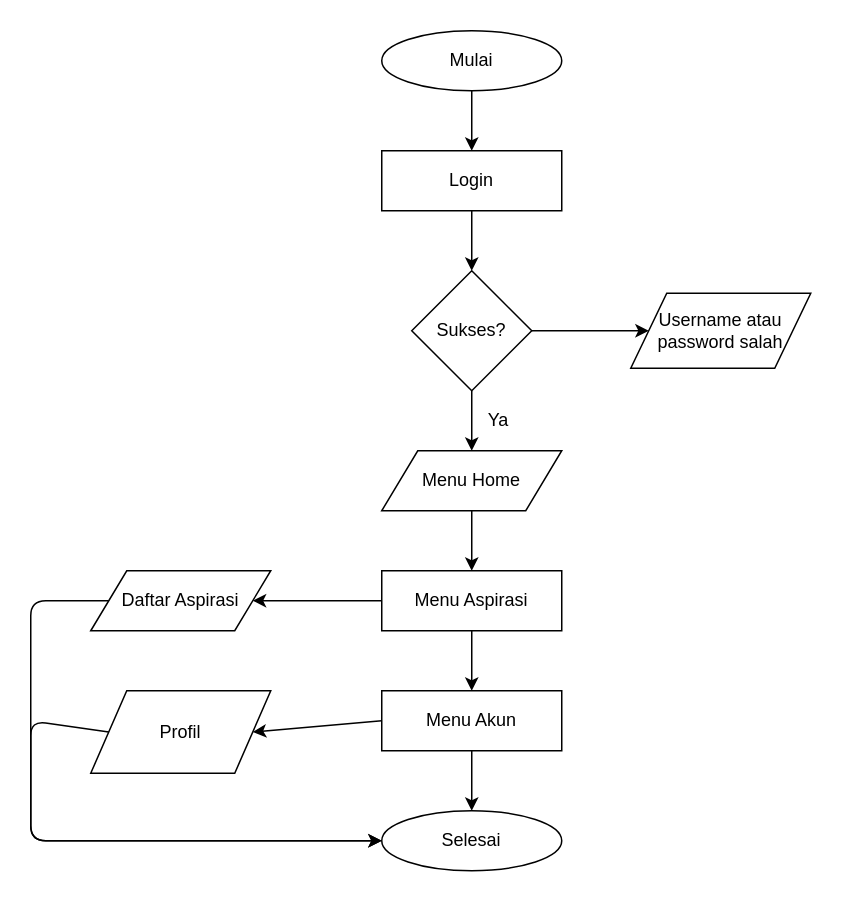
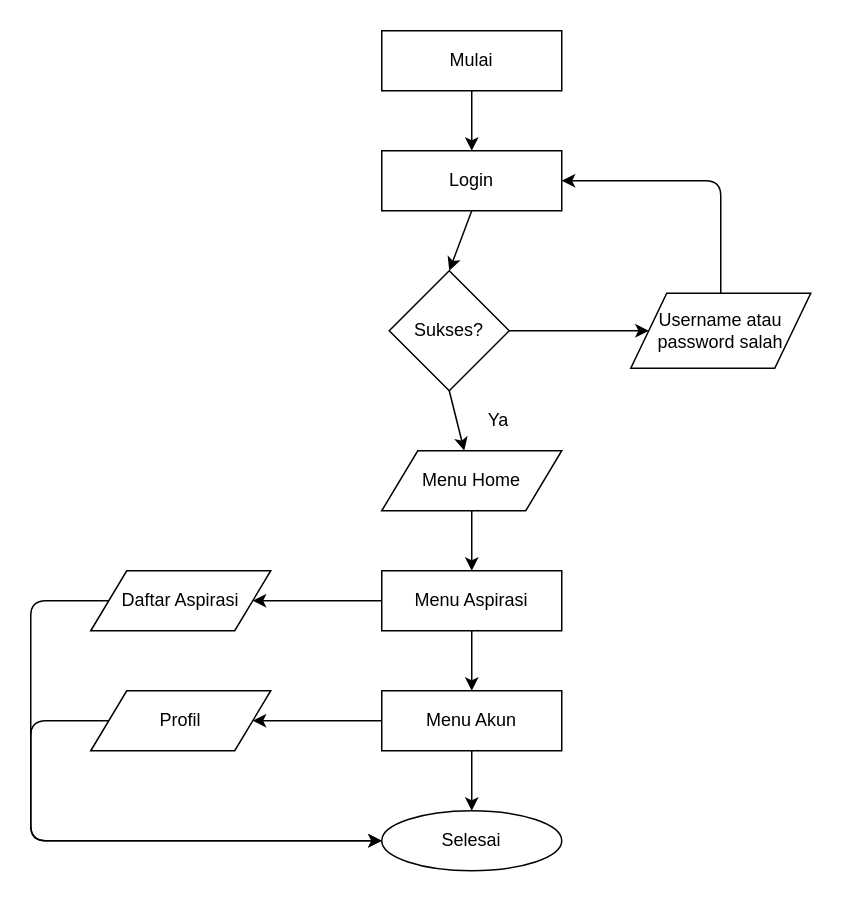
node "Mulai": shape ellipse -> rectangle
edge "Username atau password salah" -> "Login": added
node "Sukses?": moved (472, 331) -> (449, 331)
node "Profil": size 180x83 -> 180x60
